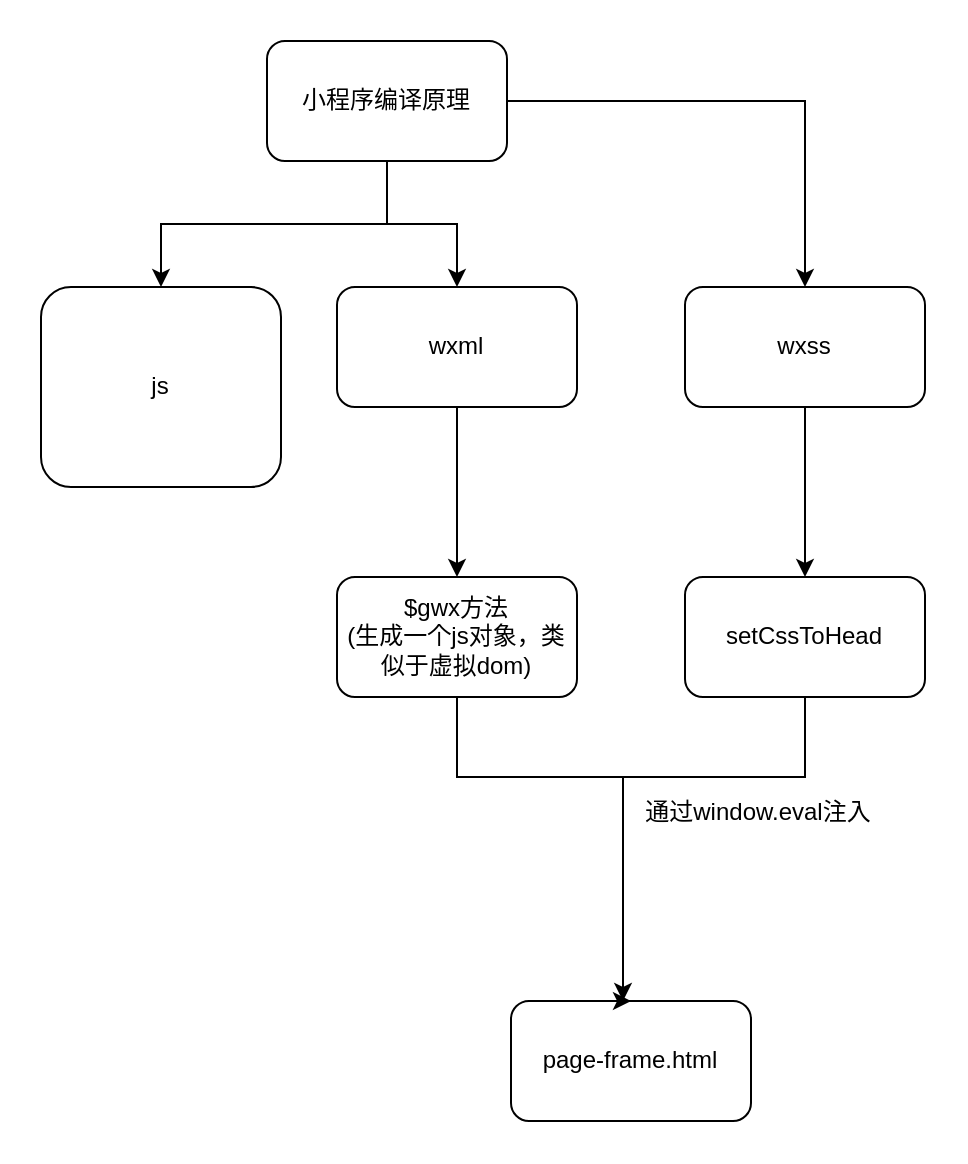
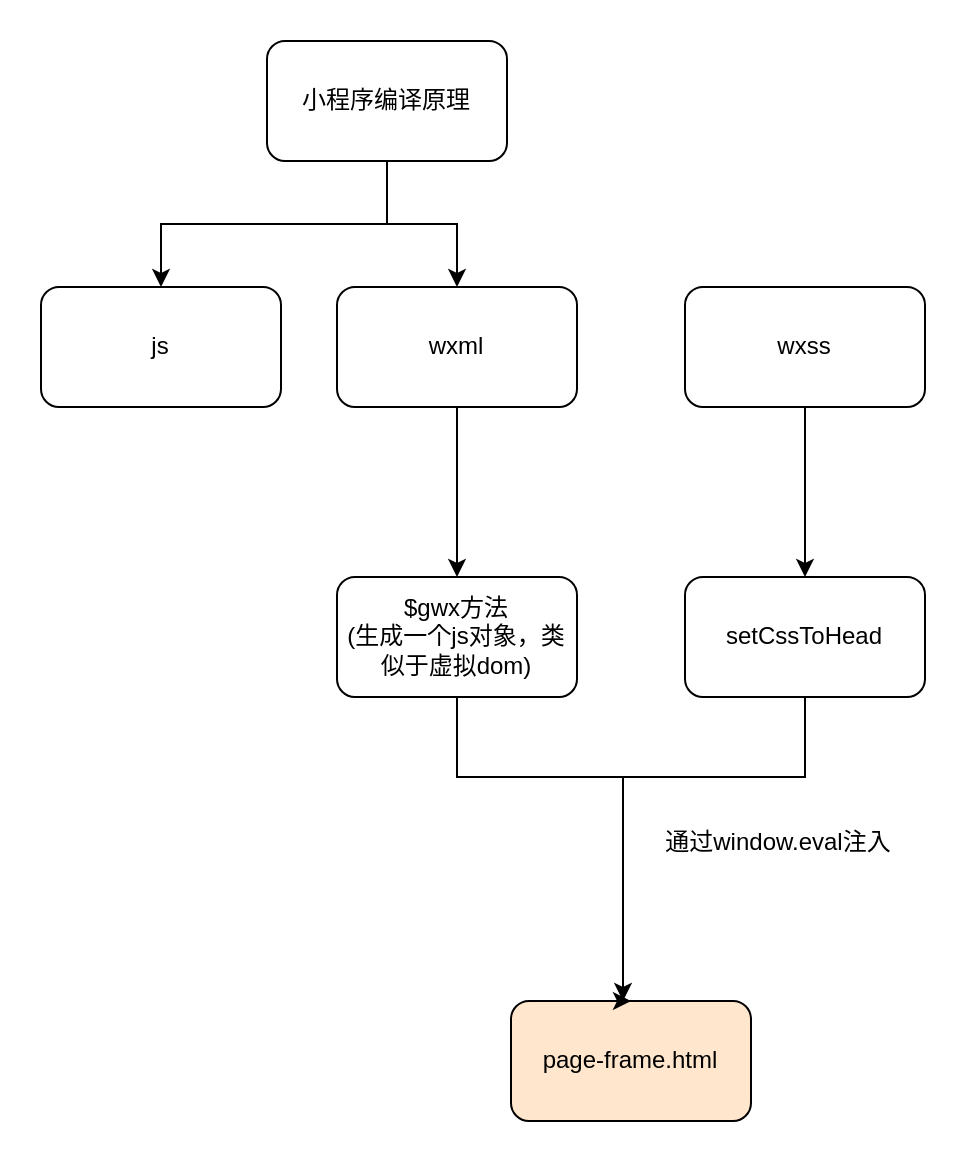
edge "小程序编译原理" -> "wxss": removed
node "js": size 240x200 -> 240x120
node "通过window.eval注入": moved (759, 813) -> (779, 843)
node "page-frame.html": fillcolor #ffffff -> #ffe6cc
